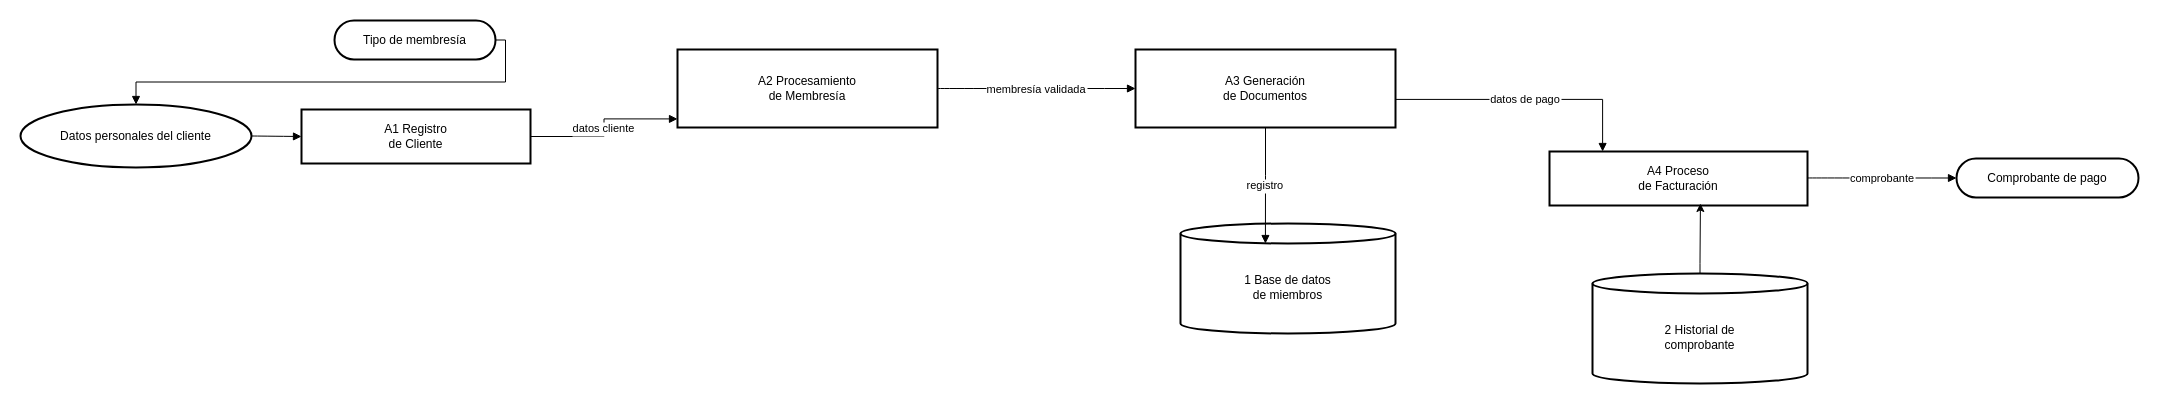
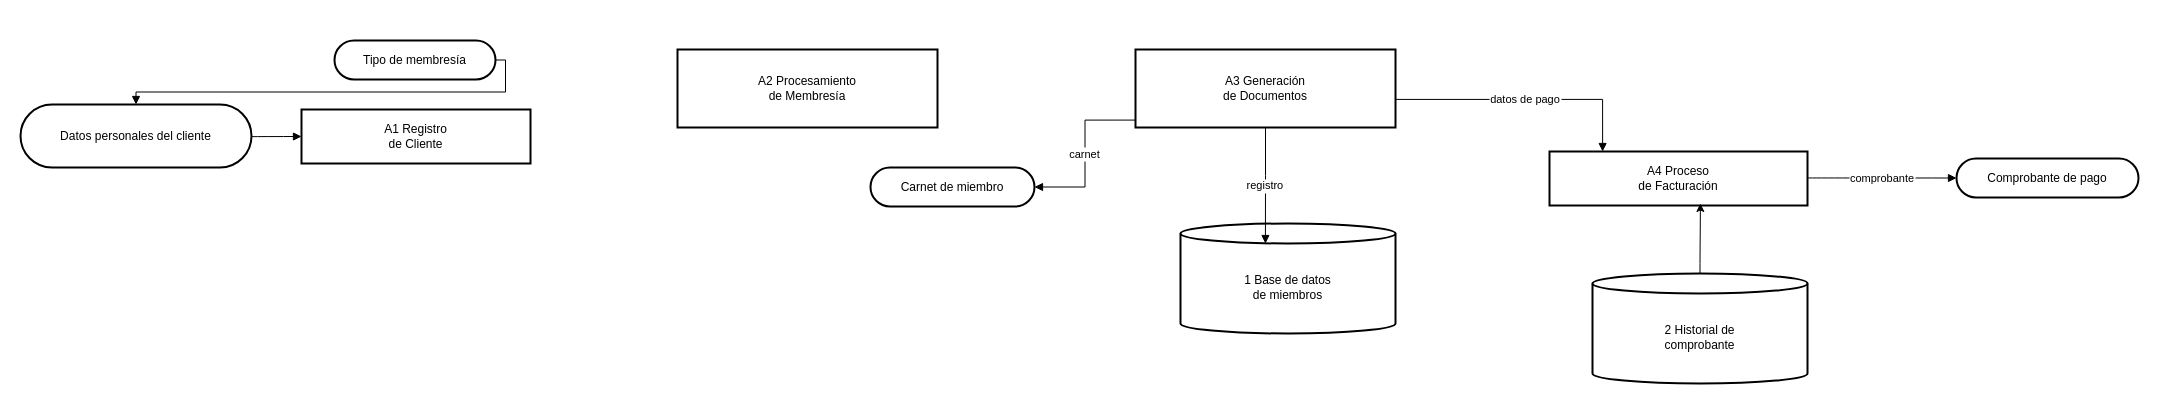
node "Tipo de membresía": moved (415, 40) -> (415, 60)
edge "A2 Procesamiento de Membresía" -> "A3 Generación de Documentos": removed, label "membresía validada"
edge "A1 Registro de Cliente" -> "A2 Procesamiento de Membresía": removed, label "datos cliente"
node "Datos personales del cliente": shape ellipse -> rounded rectangle
edge "A3 Generación de Documentos" -> "Carnet de miembro": added, label "carnet"
node "Carnet de miembro": added
